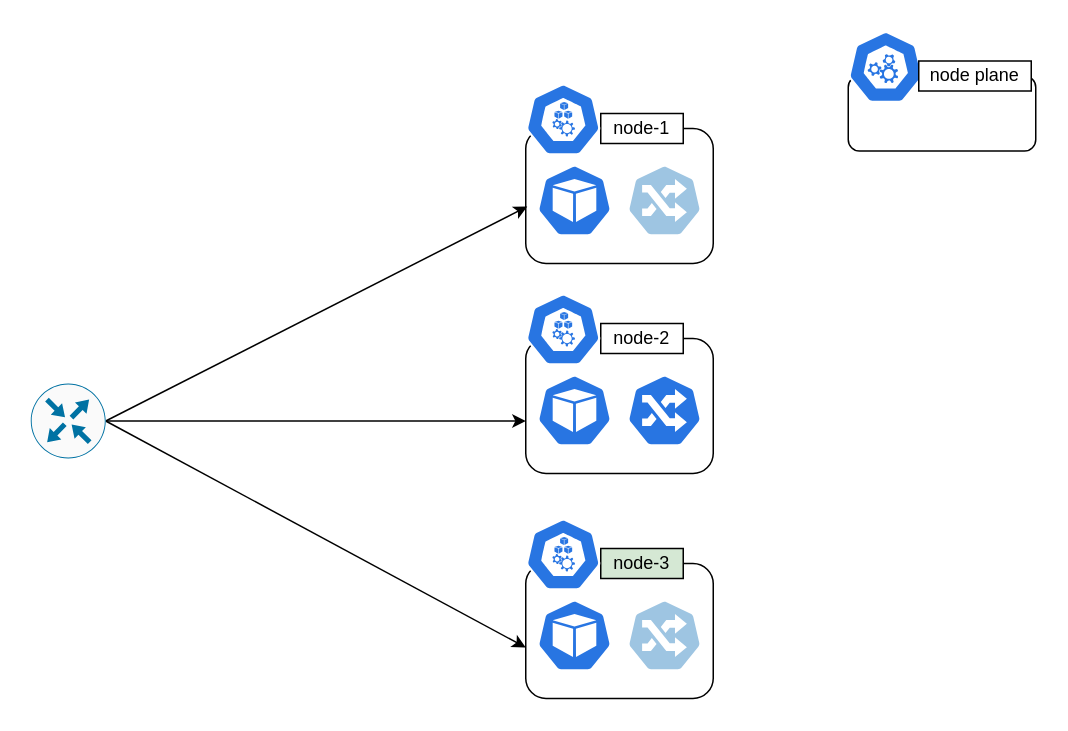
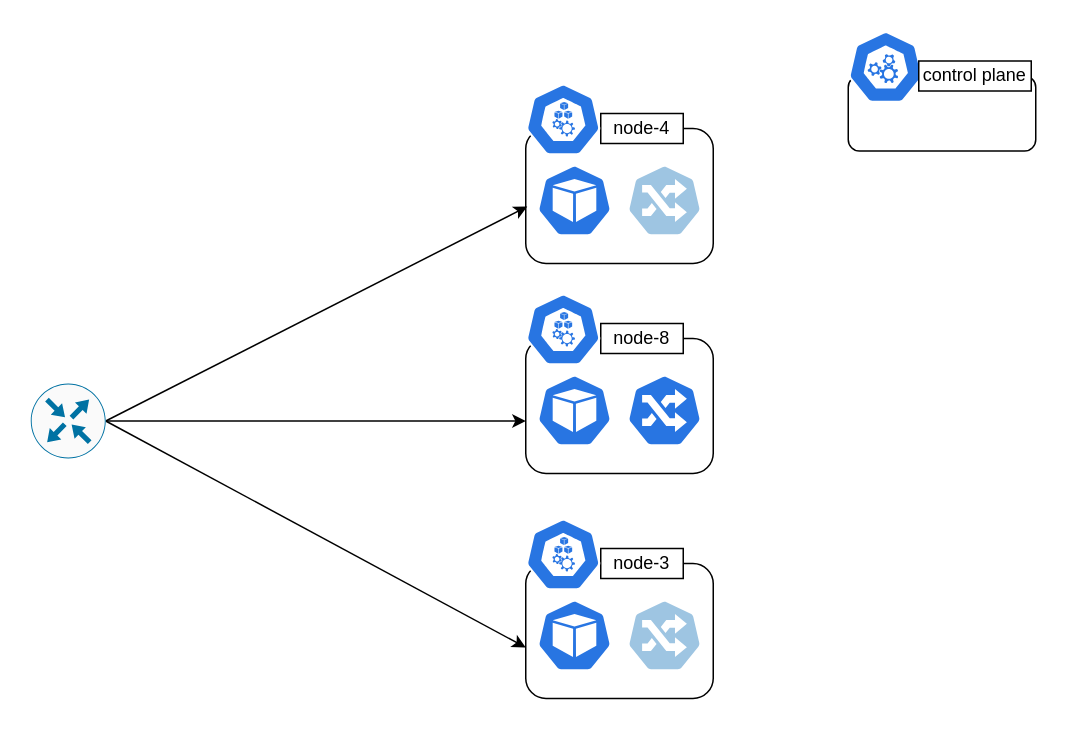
node "node plane": label "node plane" -> "control plane"
node "node-1": label "node-1" -> "node-4"
node "node-2": label "node-2" -> "node-8"
node "node-3": fillcolor #d5e8d4 -> #ffffff
